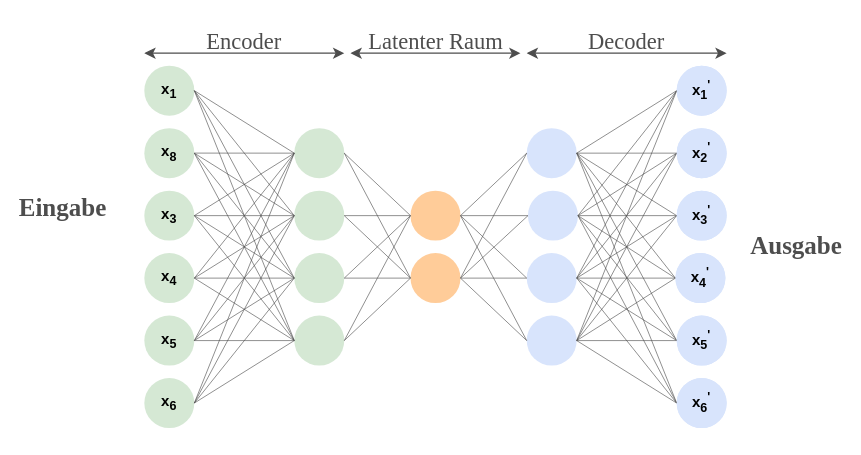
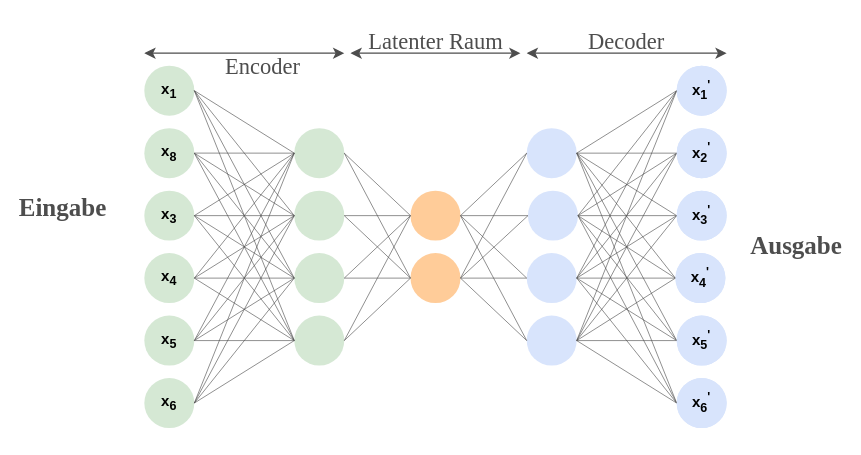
node "Encoder": moved (244, 42) -> (263, 67)
